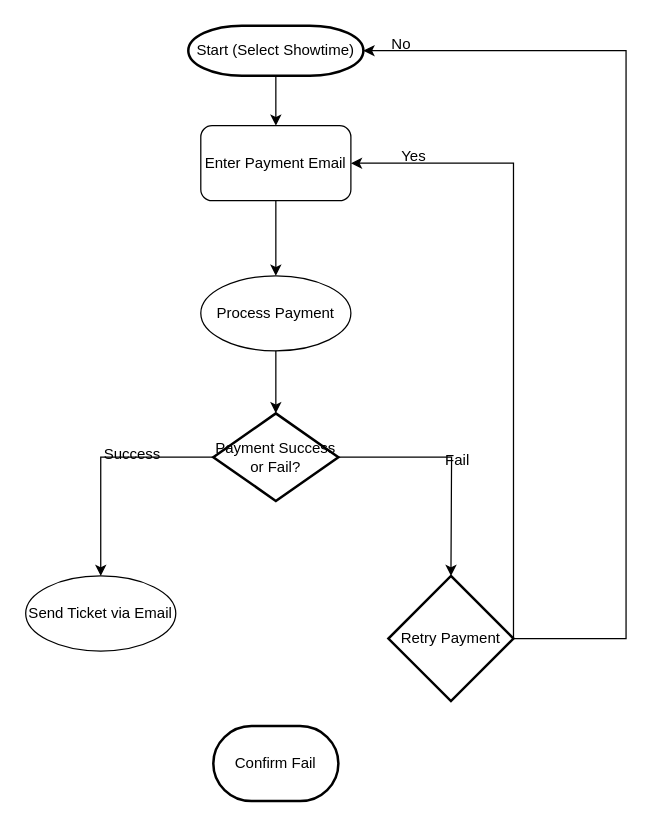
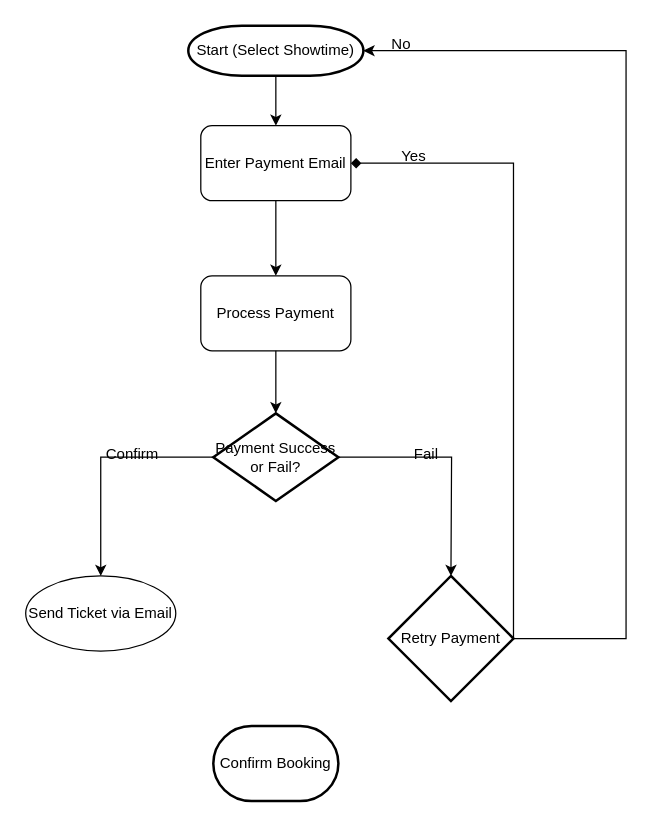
edge "Retry Payment" -> "Enter Payment Email": arrowhead classic -> diamond
node "Process Payment": shape ellipse -> rounded rectangle
node "Success": label "Success" -> "Confirm"
node "Fail": moved (457, 461) -> (426, 454)
node "Confirm Fail": label "Confirm Fail" -> "Confirm Booking"
